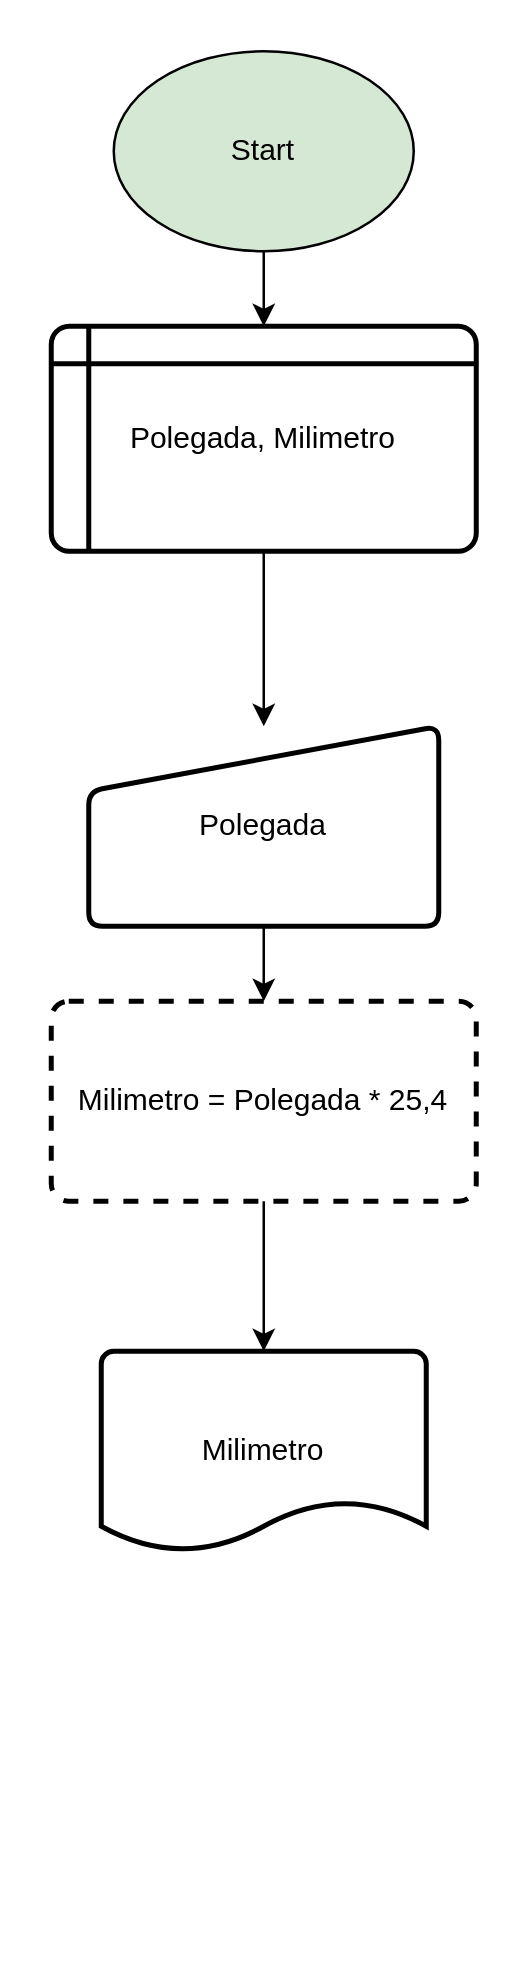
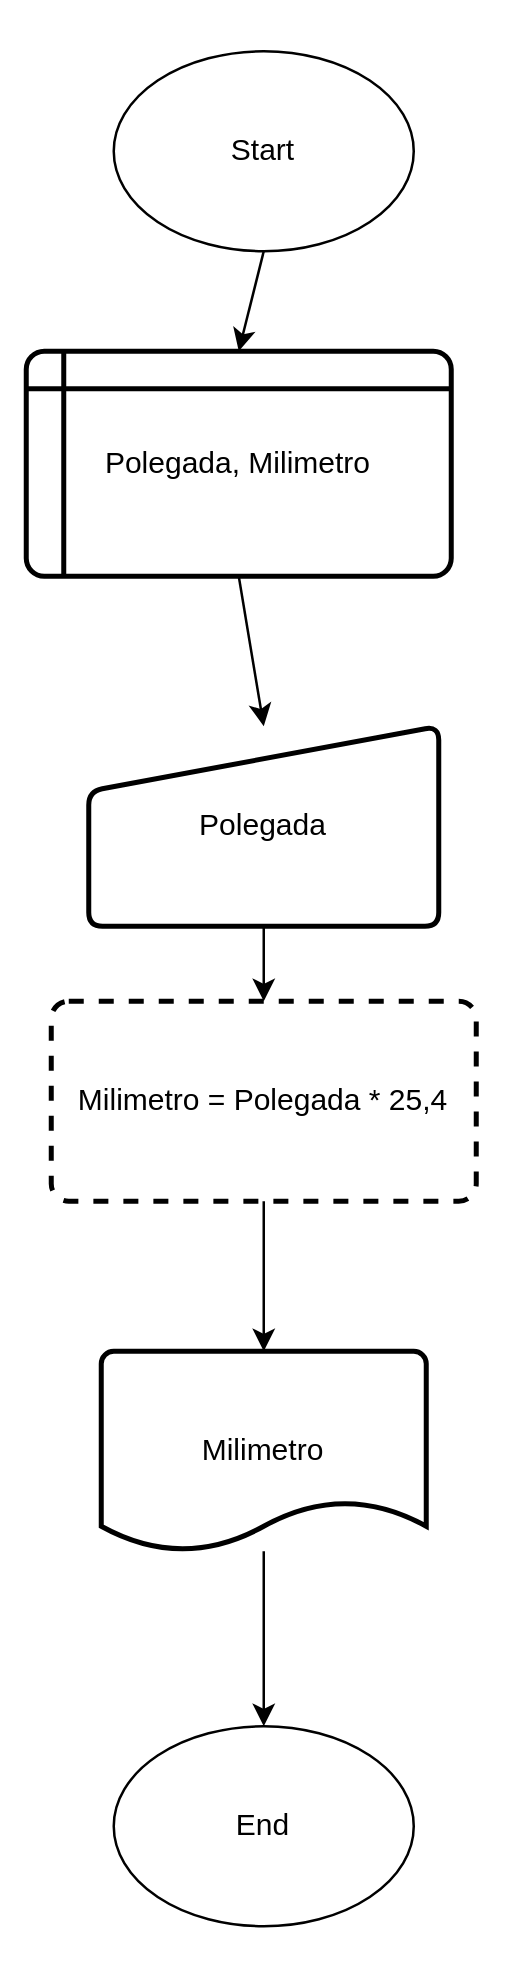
node "Start": fillcolor #d5e8d4 -> #ffffff
node "Polegada, Milimetro": moved (264, 439) -> (239, 464)
edge "Milimetro" -> "End": added
node "End": added
